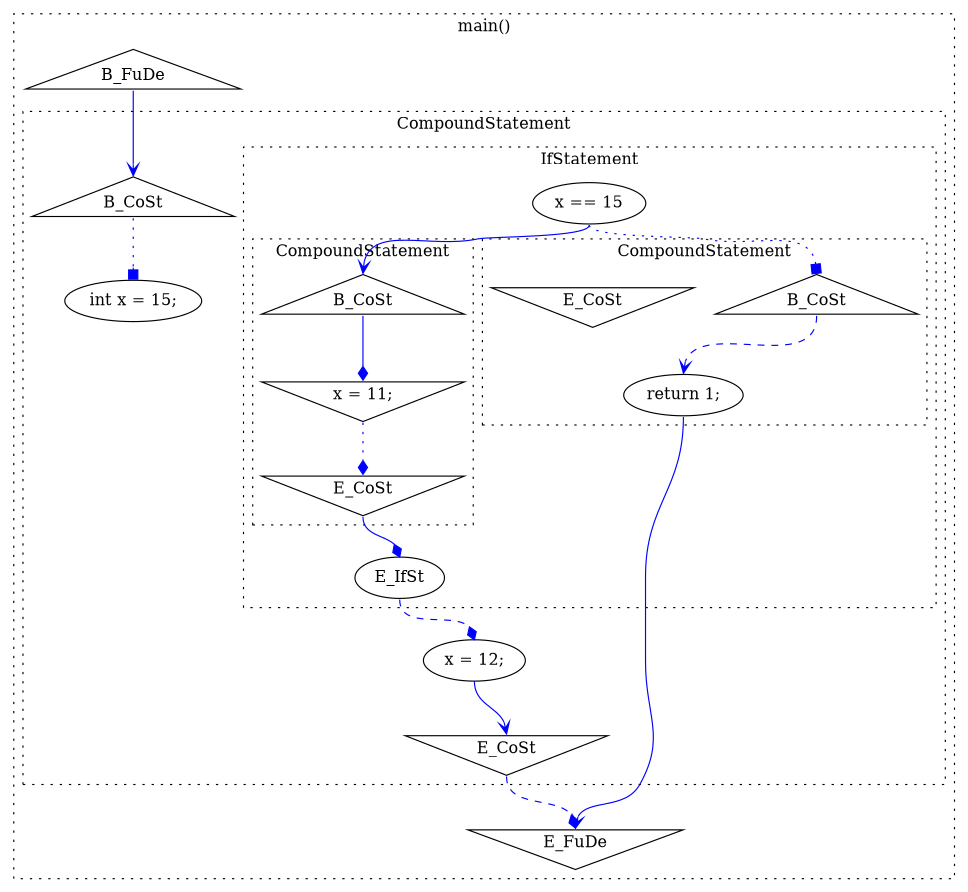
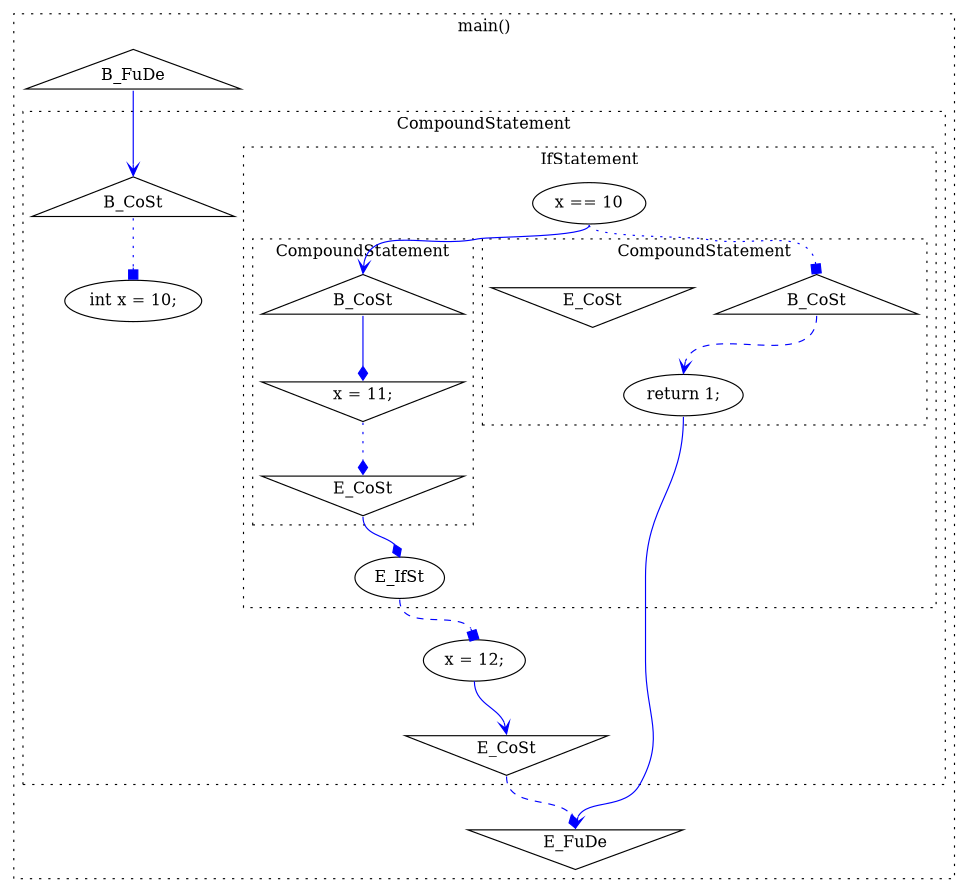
node "x == 15": label "x == 15" -> "x == 10"
node "int x = 15;": label "int x = 15;" -> "int x = 10;"
edge "E_IfSt" -> "x = 12;": arrowhead diamond -> box
